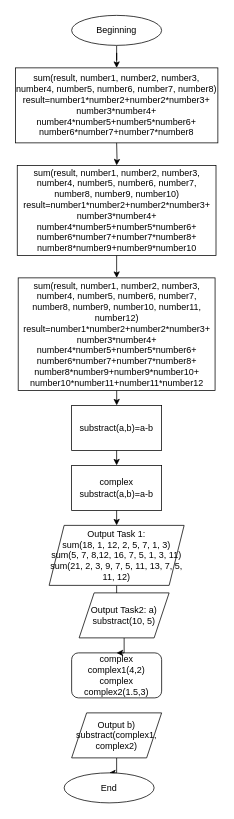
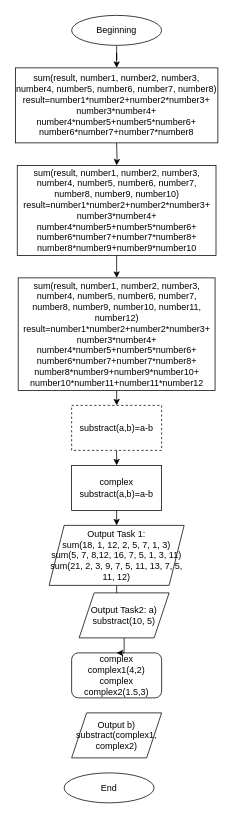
node "substract(a,b)=a-b": style solid -> dashed
edge "Output b) substract(complex1, complex2)" -> "End": removed
